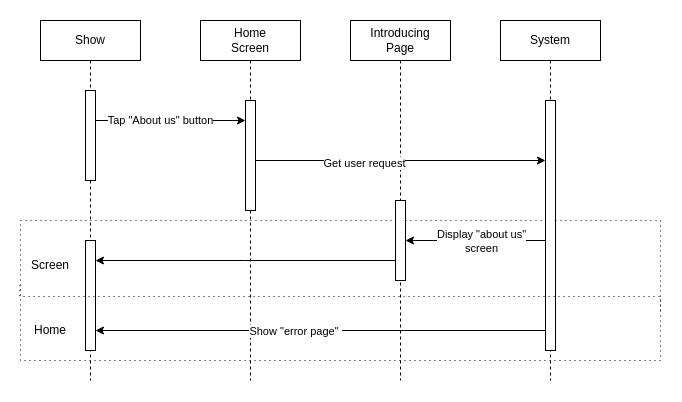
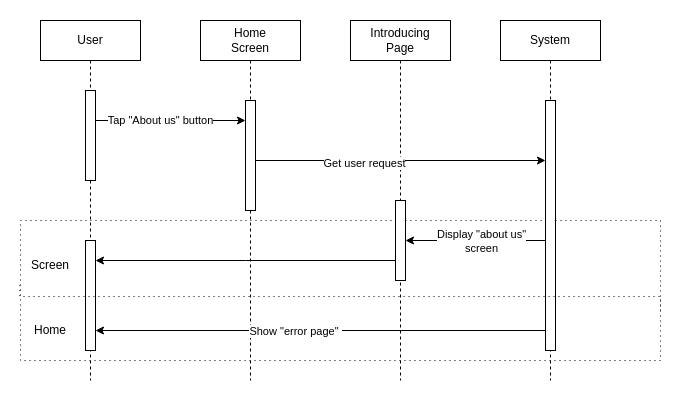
node "Show": label "Show" -> "User"
